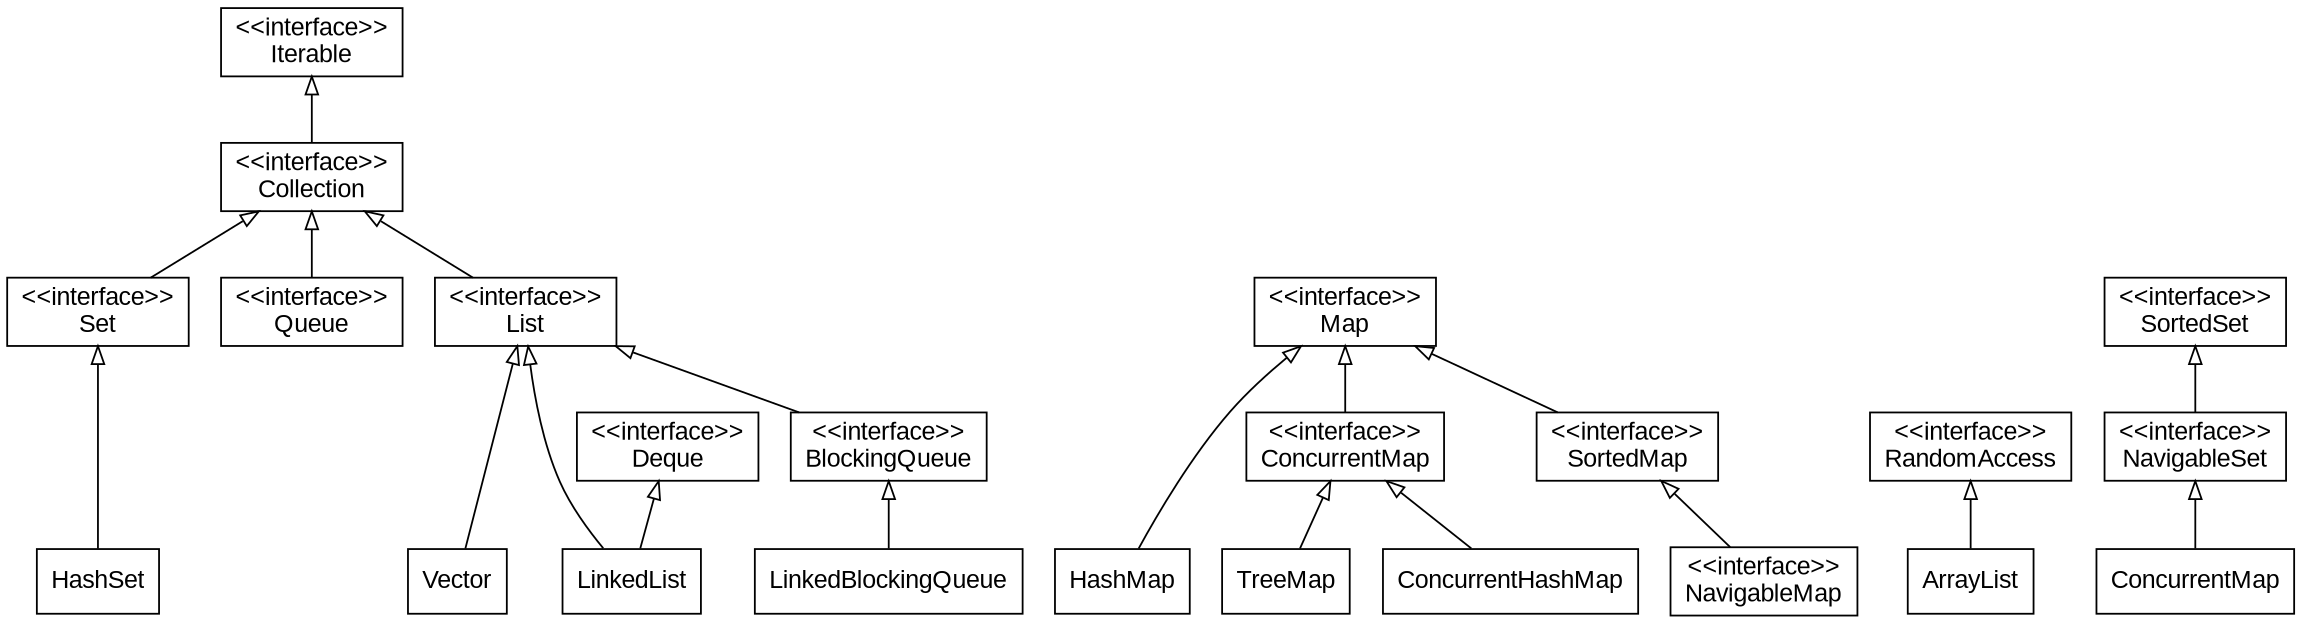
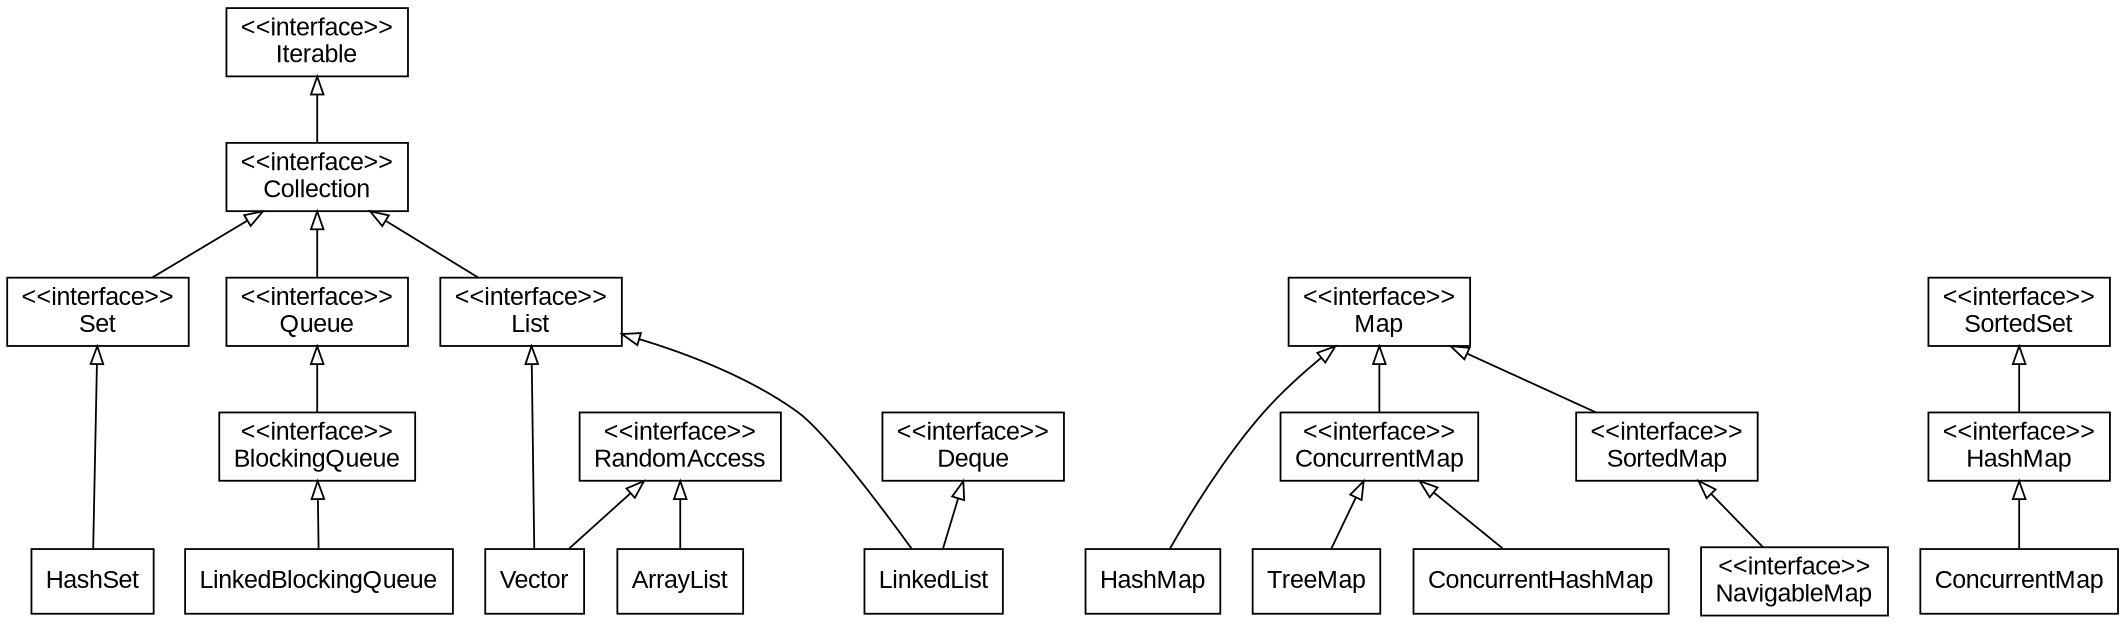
edge "<<interface>> BlockingQueue" -> "<<interface>> List": now "<<interface>> BlockingQueue" -> "<<interface>> Queue"
node "<<interface>> NavigableSet": label "<<interface>> NavigableSet" -> "<<interface>> HashMap"
edge "Vector" -> "<<interface>> RandomAccess": added
